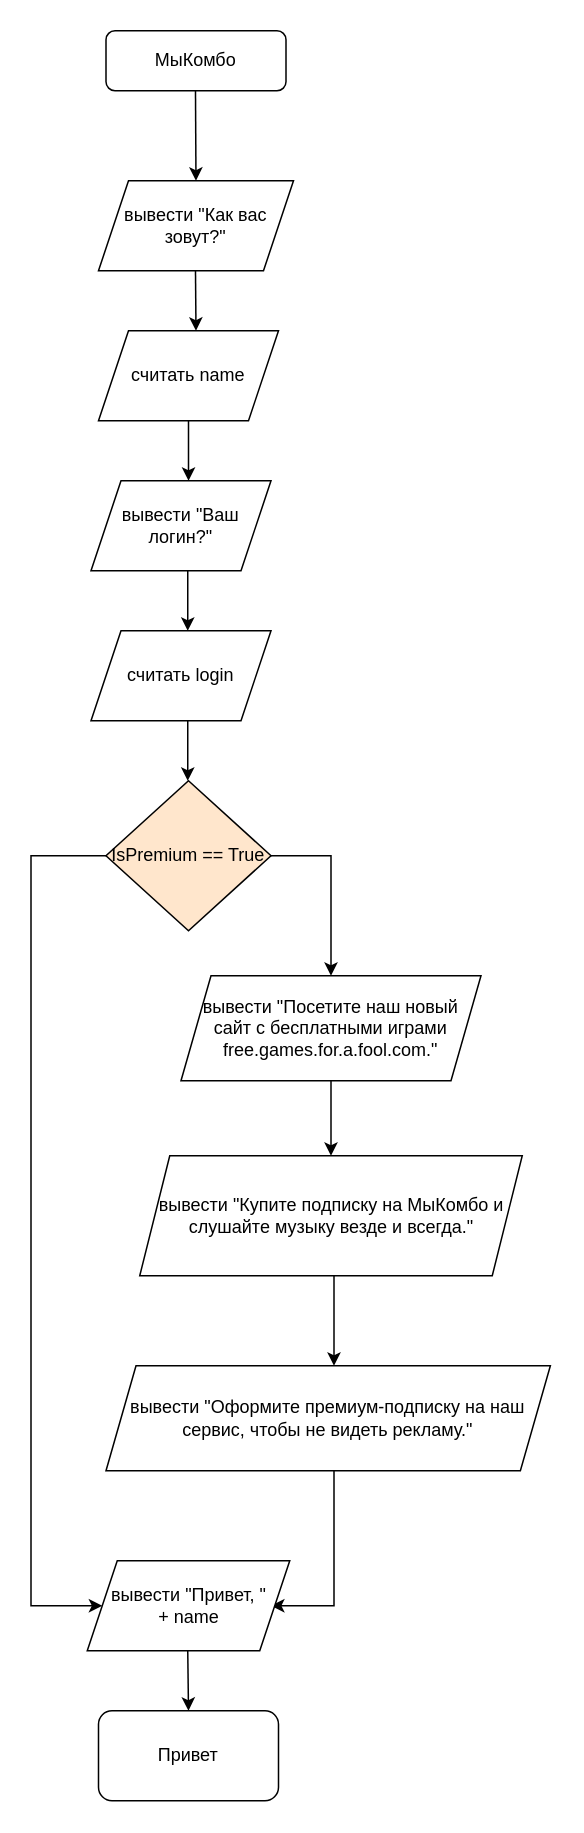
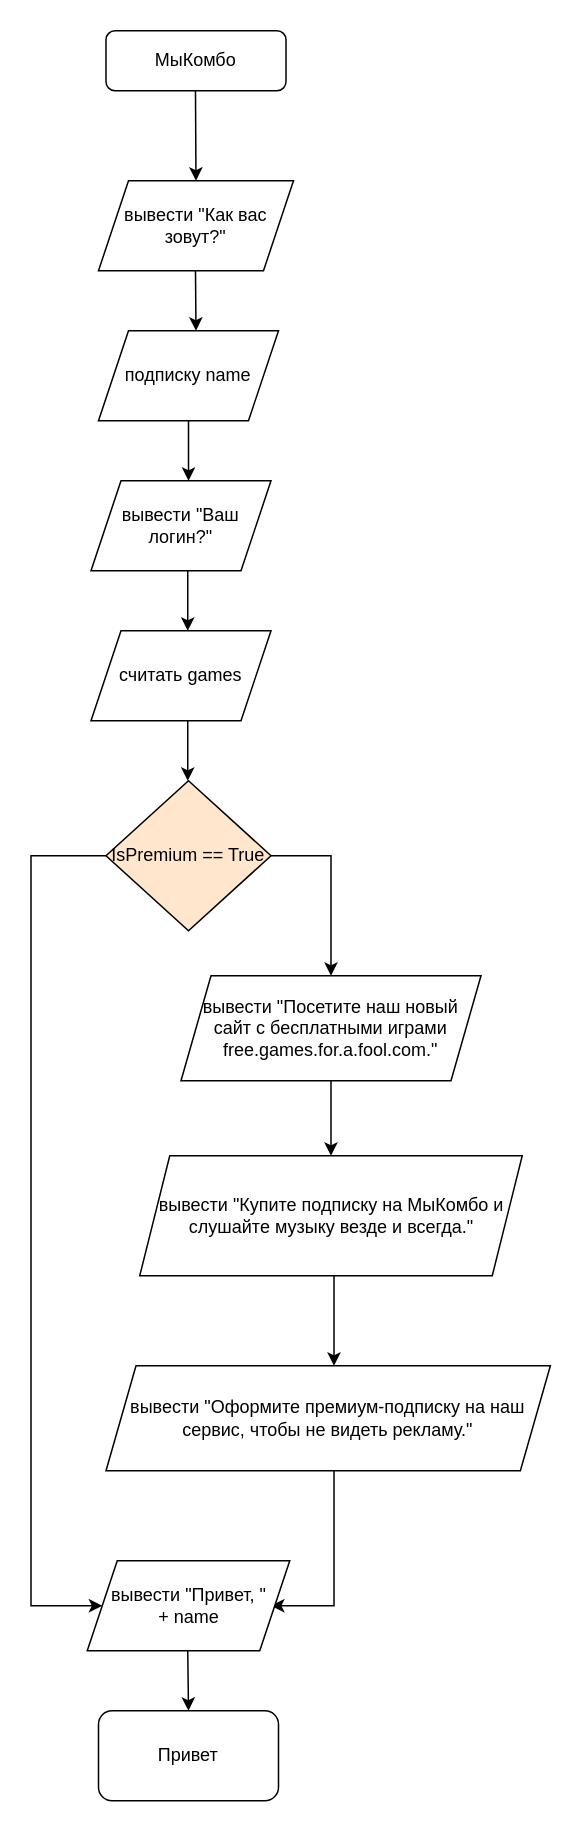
node "считать name": label "считать name" -> "подписку name"
node "считать login": label "считать login" -> "считать games"
